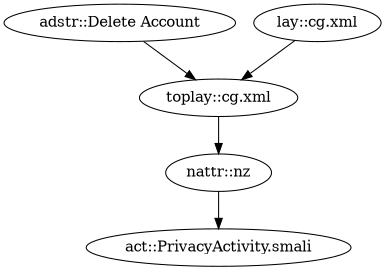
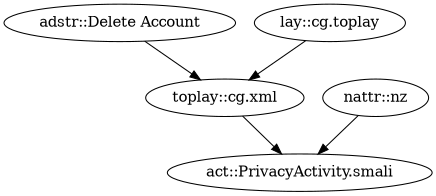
node "lay::cg.xml": label "lay::cg.xml" -> "lay::cg.toplay"
edge "toplay::cg.xml" -> "nattr::nz": now "toplay::cg.xml" -> "act::PrivacyActivity.smali"
